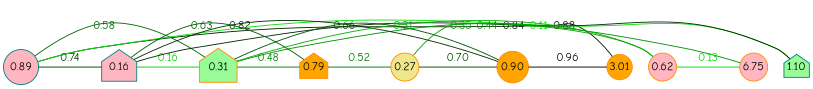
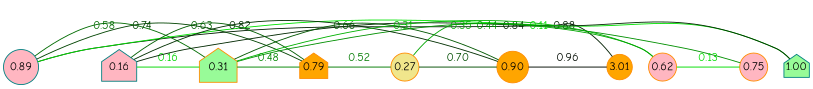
edge "0.89" -- "0.16": now "0.89" -- "0.79"
node "6.75": label "6.75" -> "0.75"
node "1.10": label "1.10" -> "1.00"
